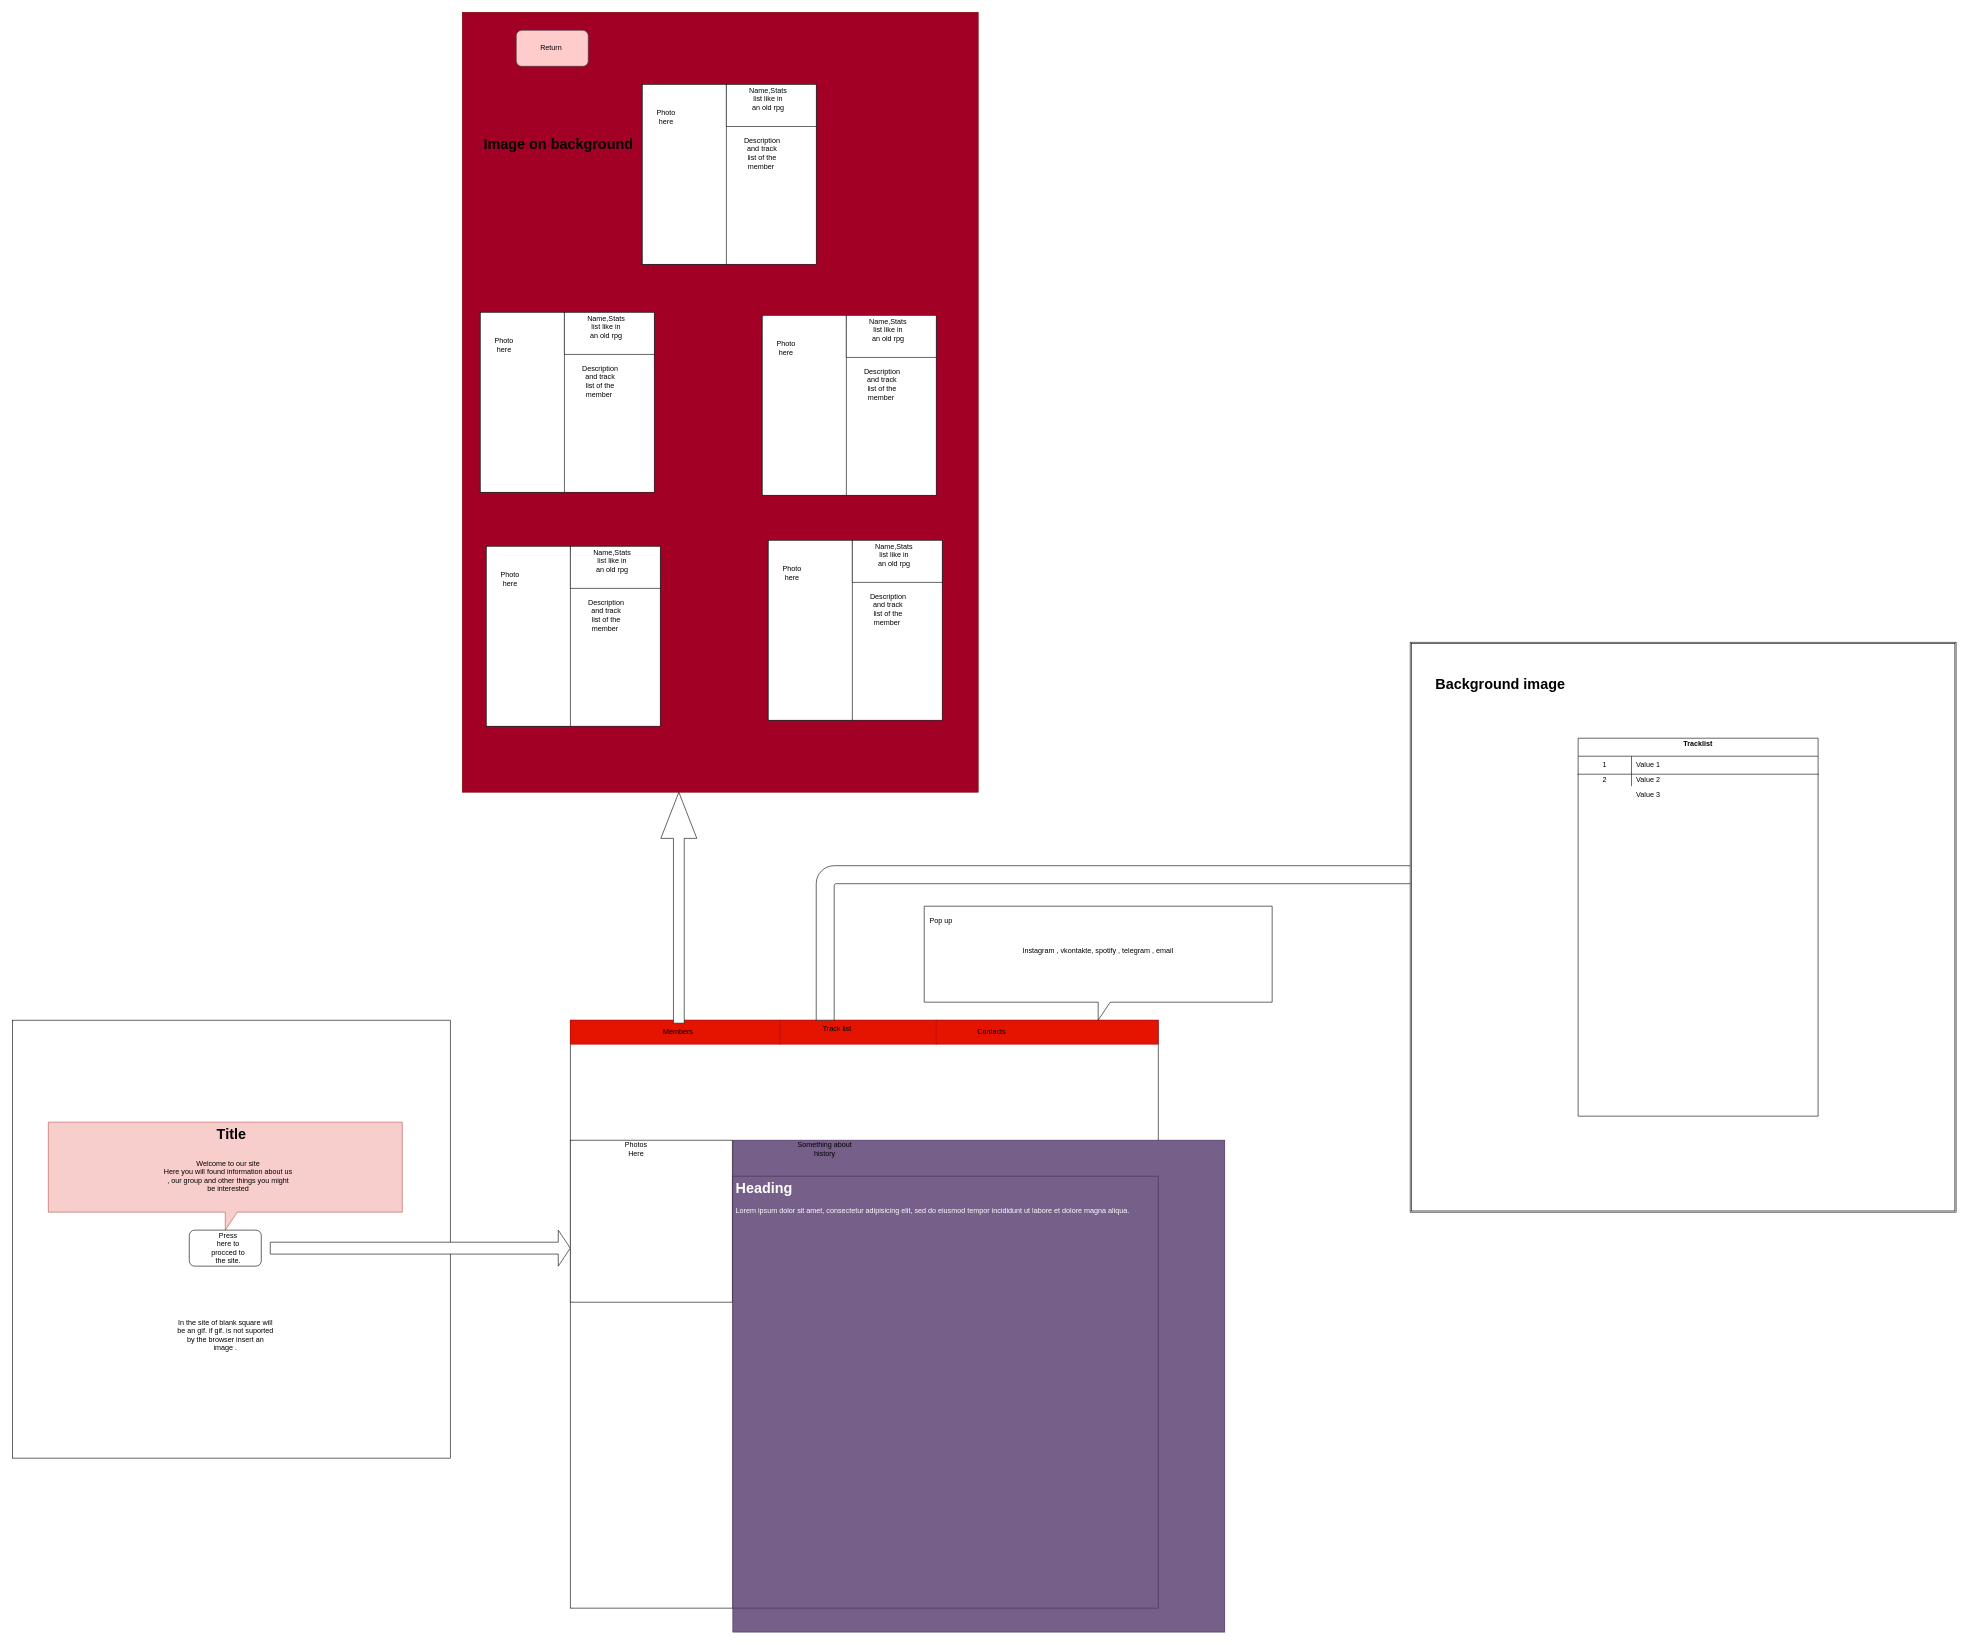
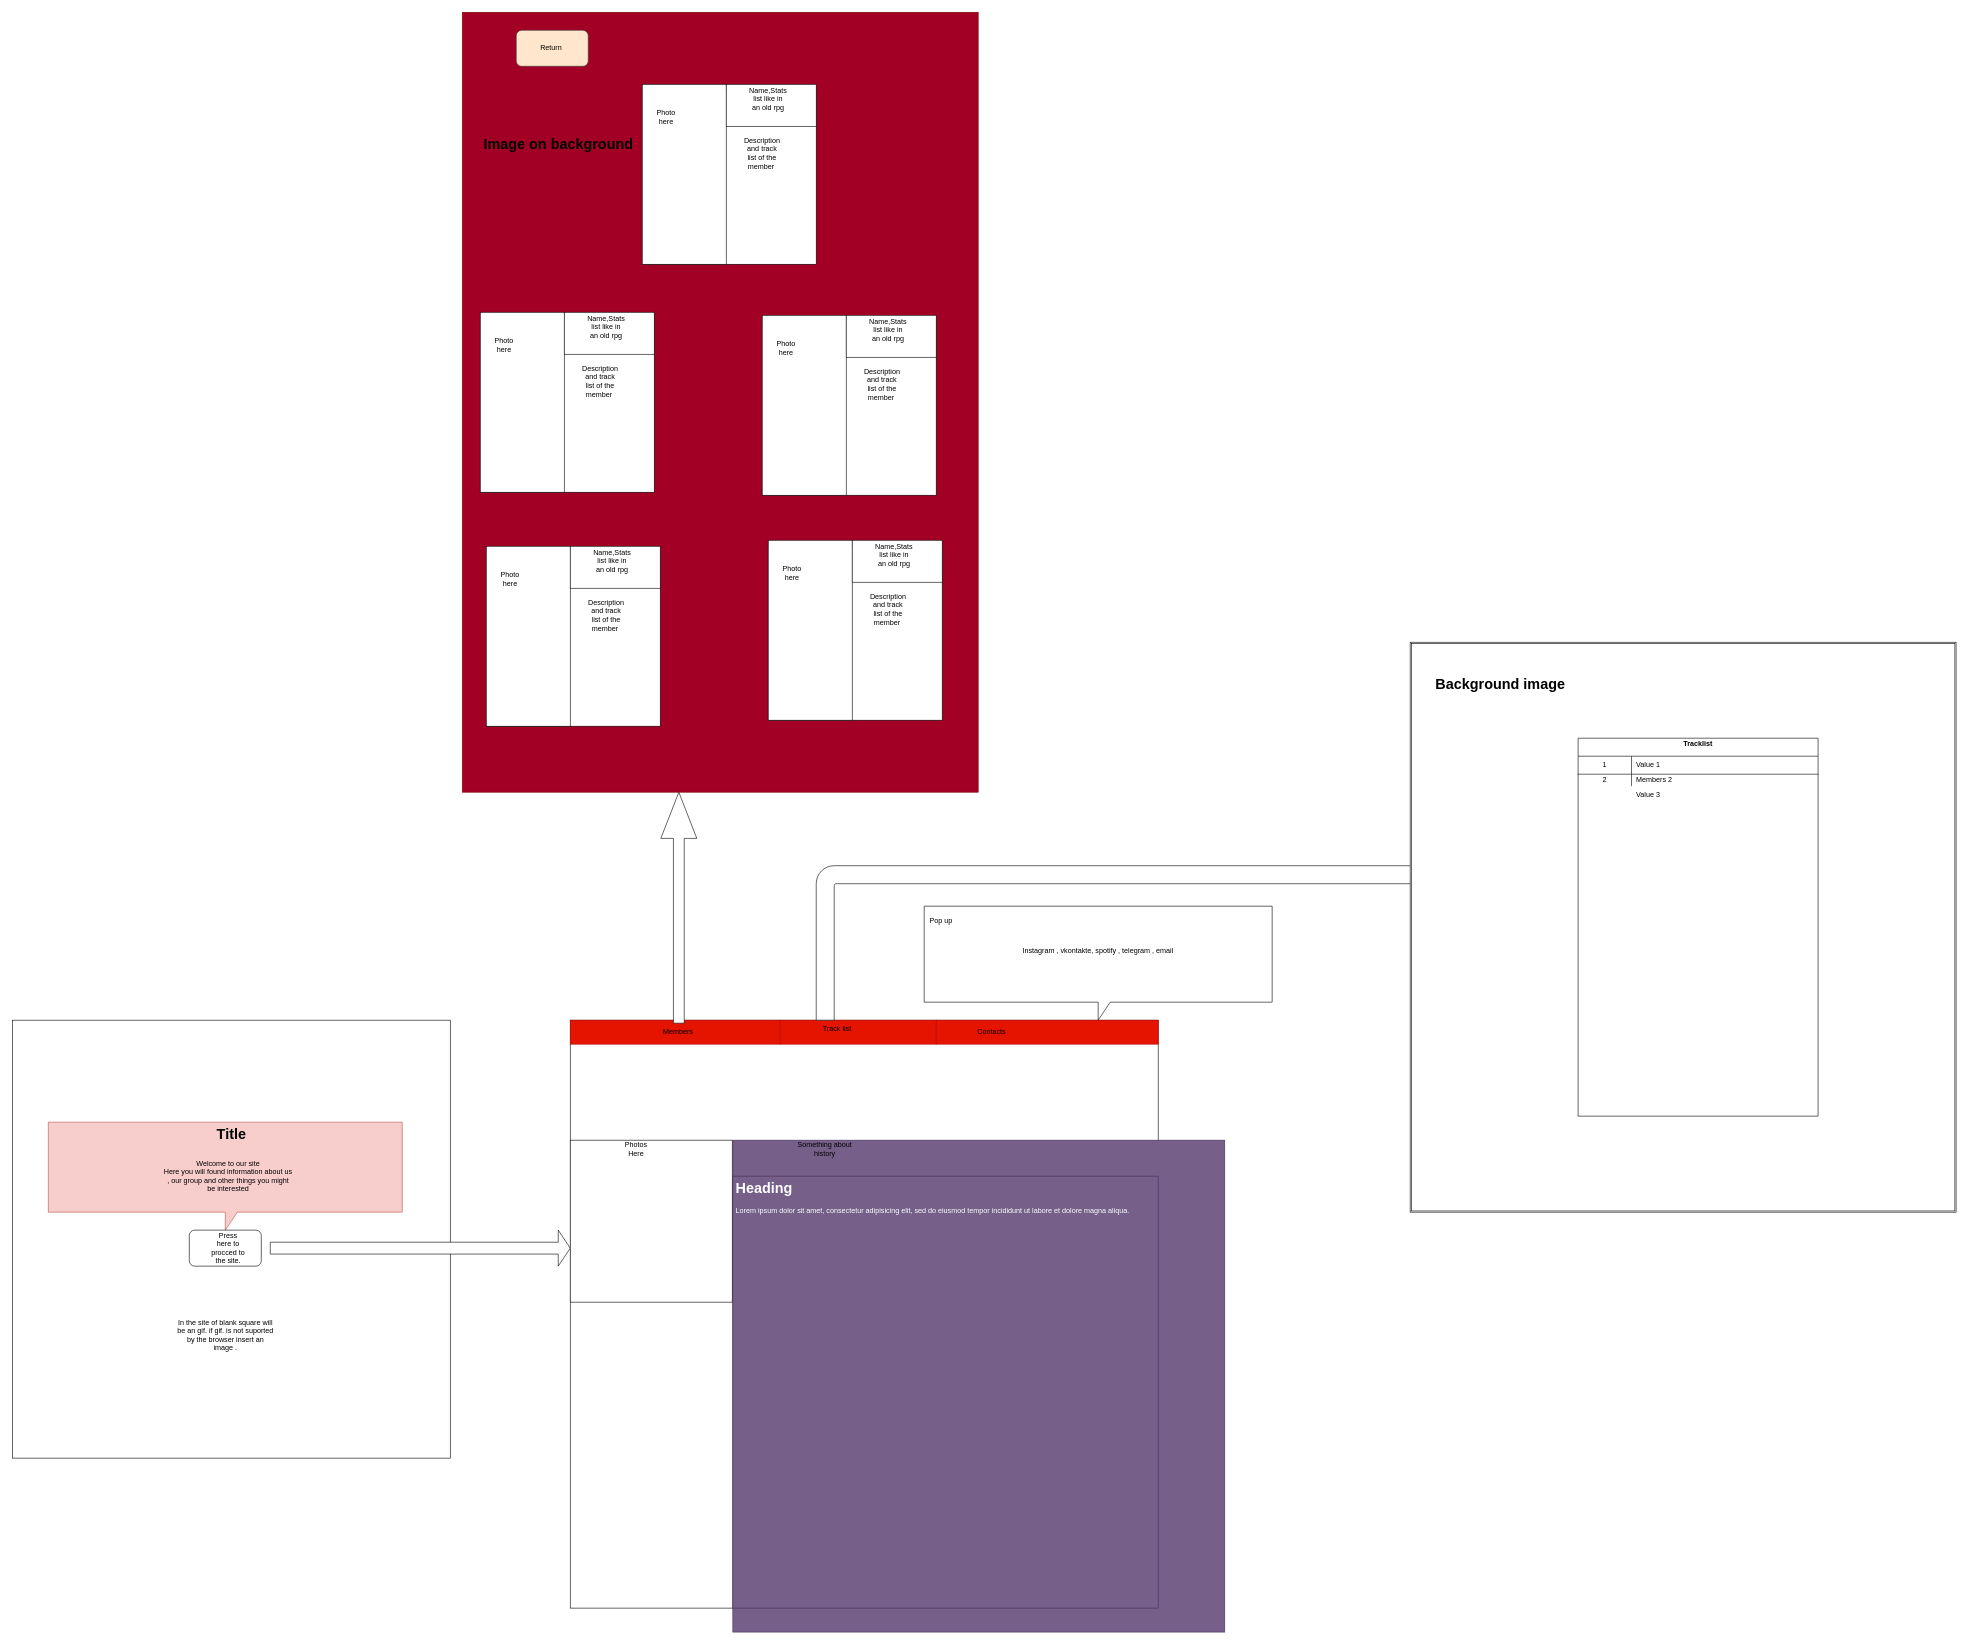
node "Return": fillcolor #ffcccc -> #ffe6cc
node "Value 2": label "Value 2" -> "Members 2"
